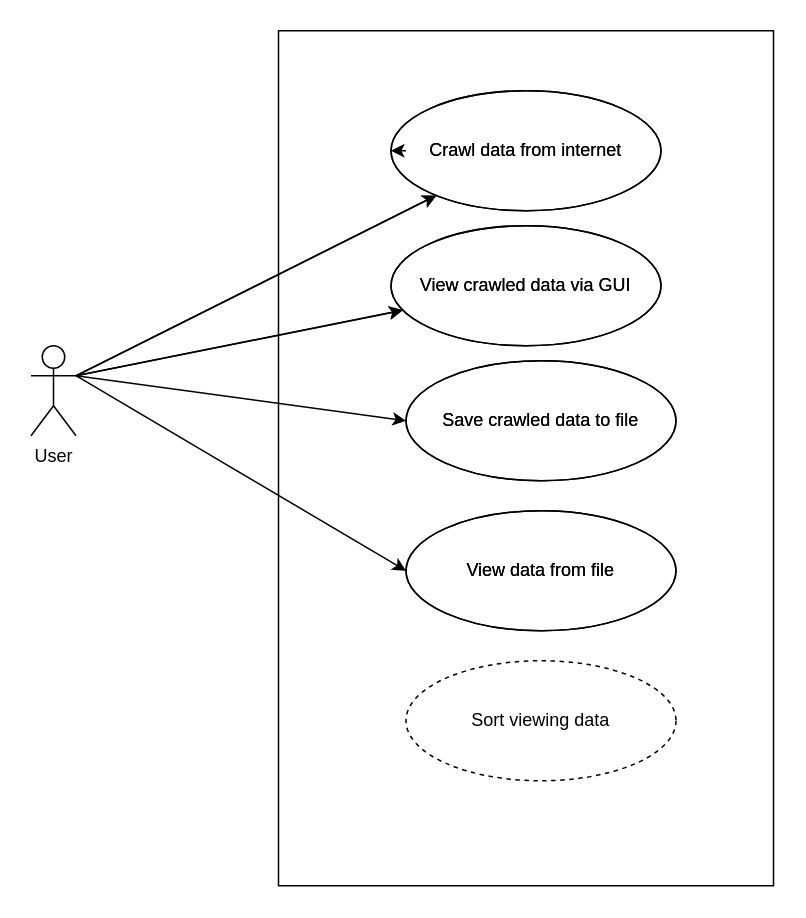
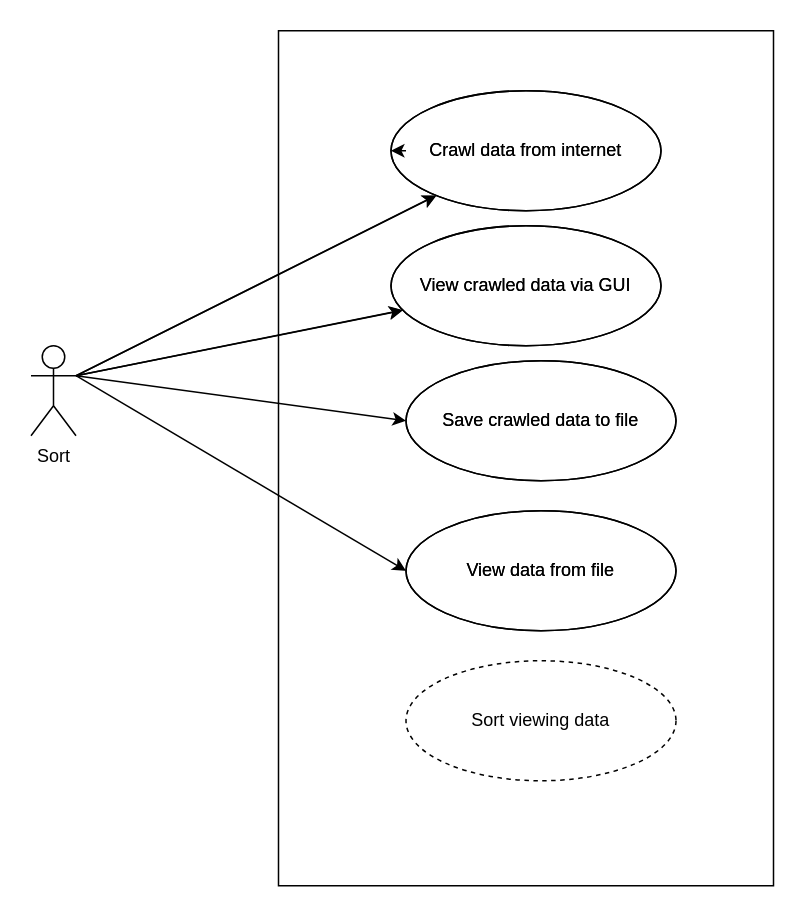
node "User": label "User" -> "Sort"
